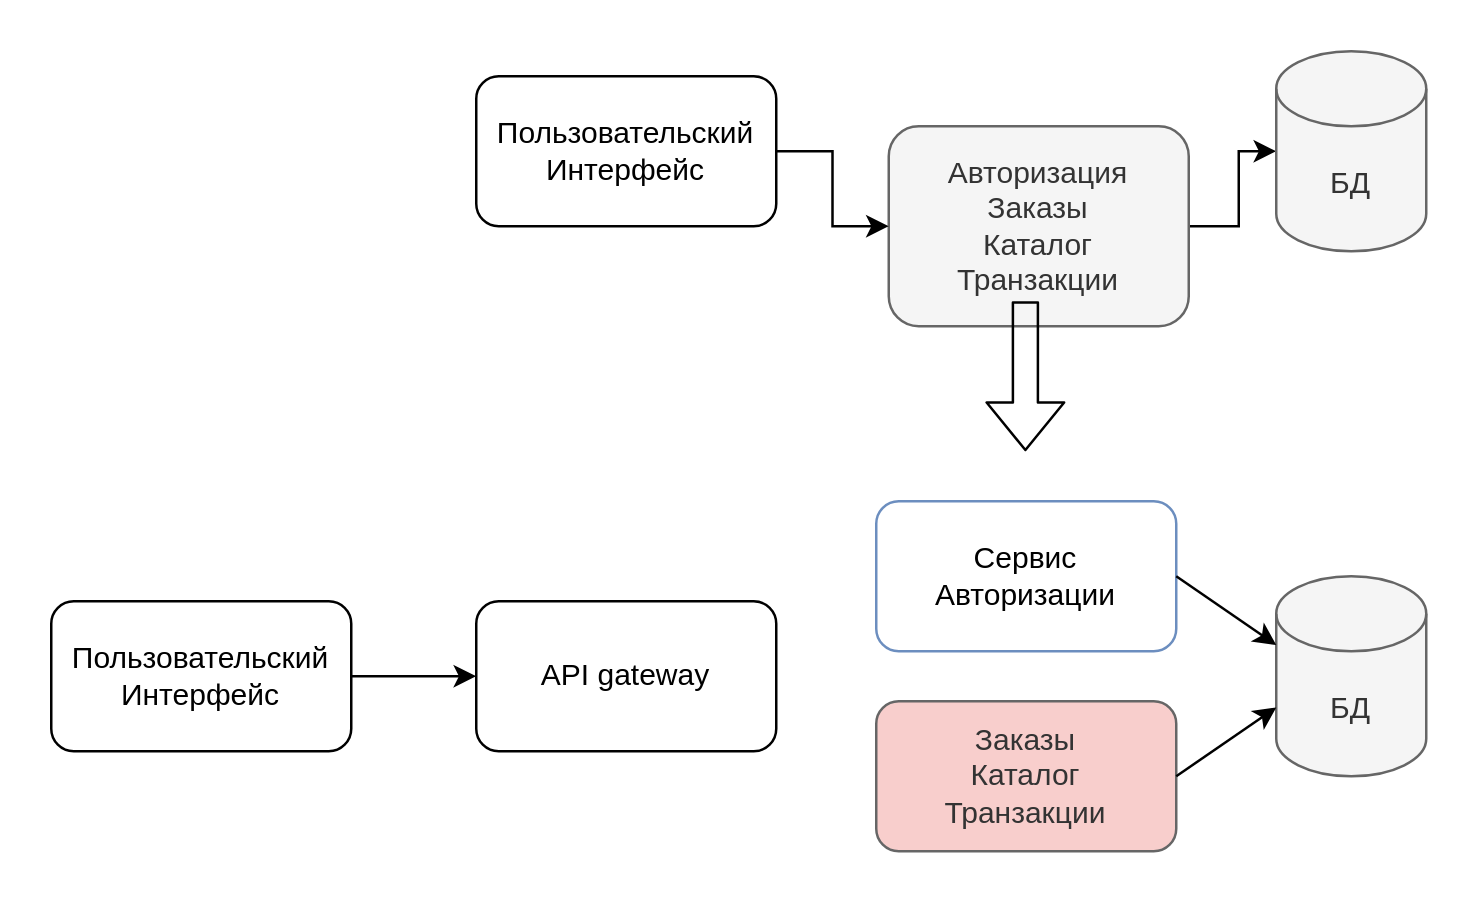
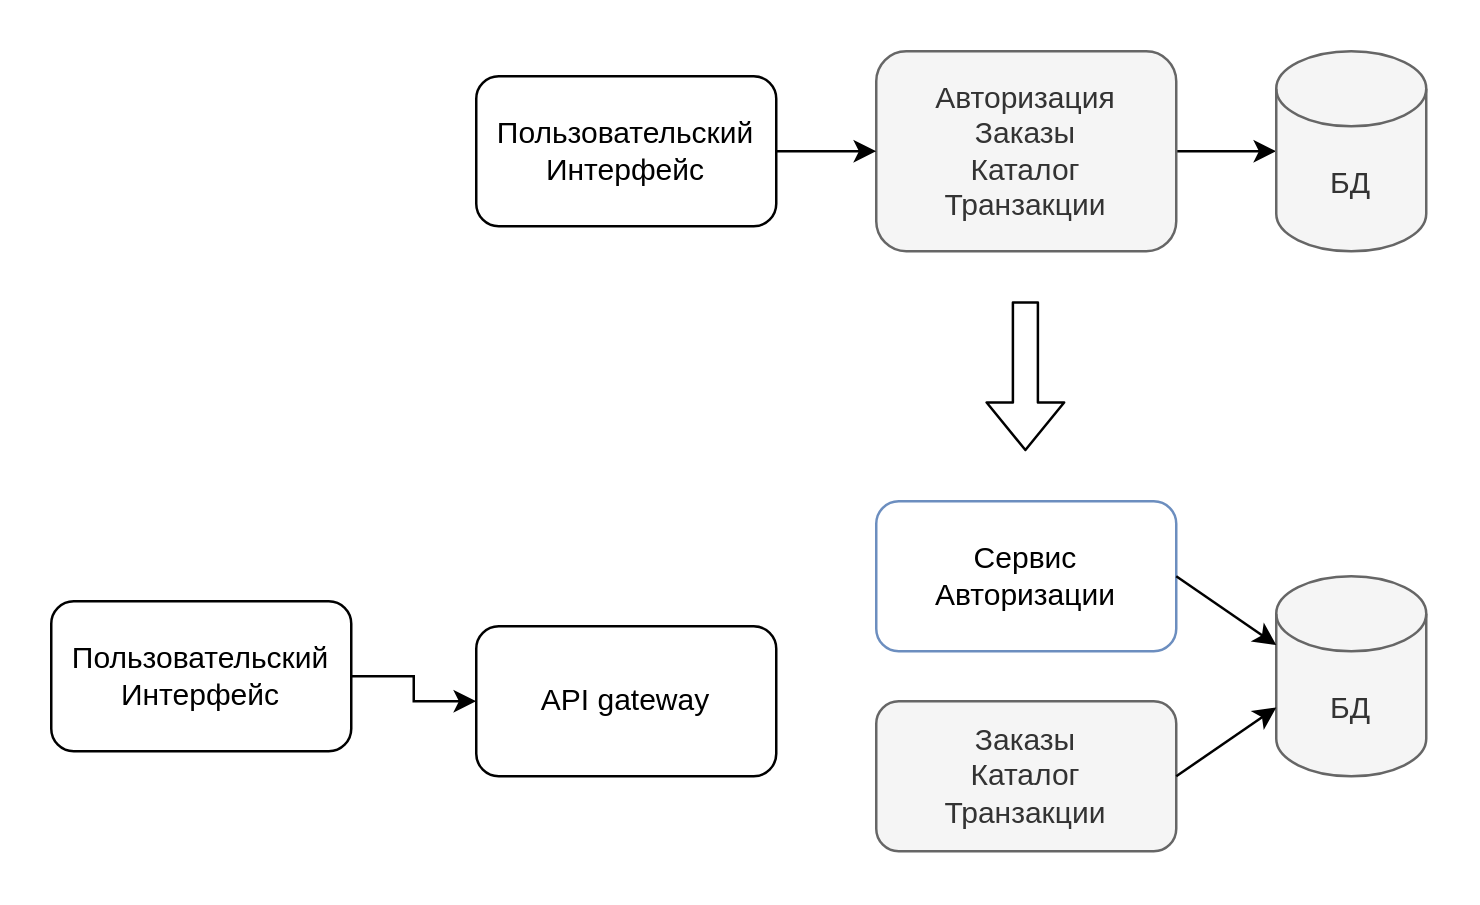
node "Авторизация Заказы Каталог Транзакции": moved (1039, 226) -> (1026, 151)
node "API gateway": moved (626, 676) -> (626, 701)
node "Заказы Каталог Транзакции": fillcolor #f8cecc -> #f5f5f5
